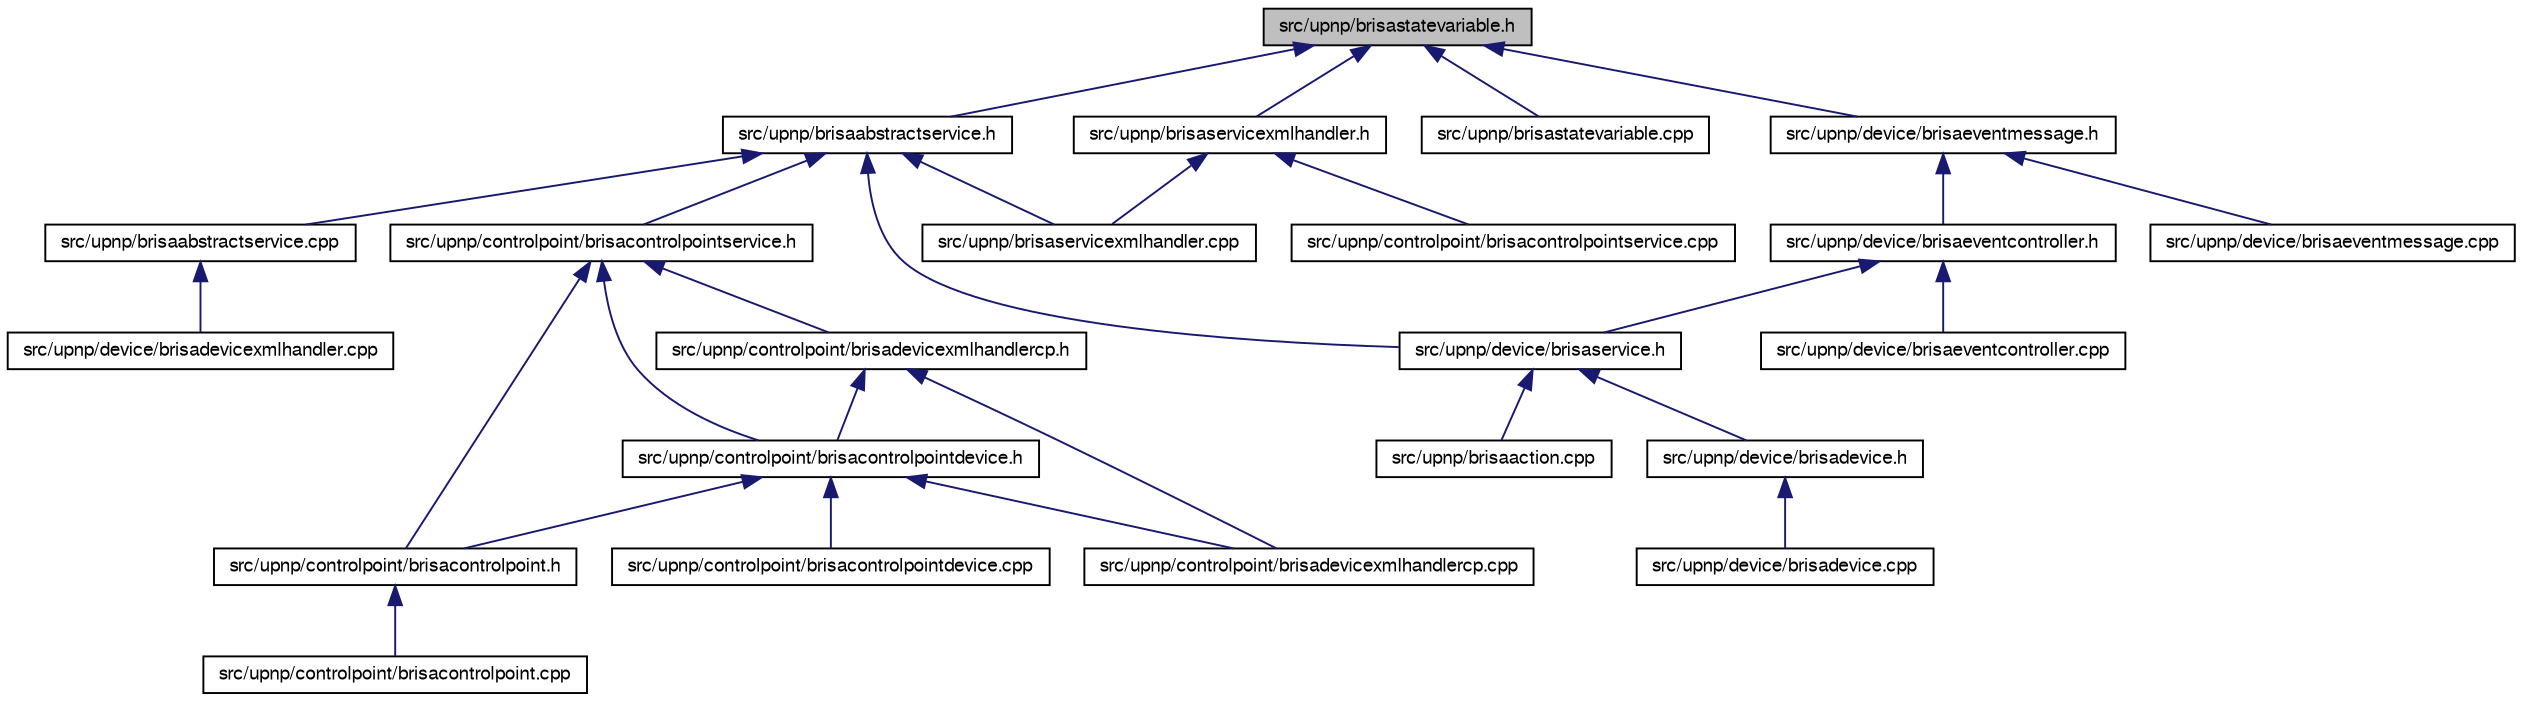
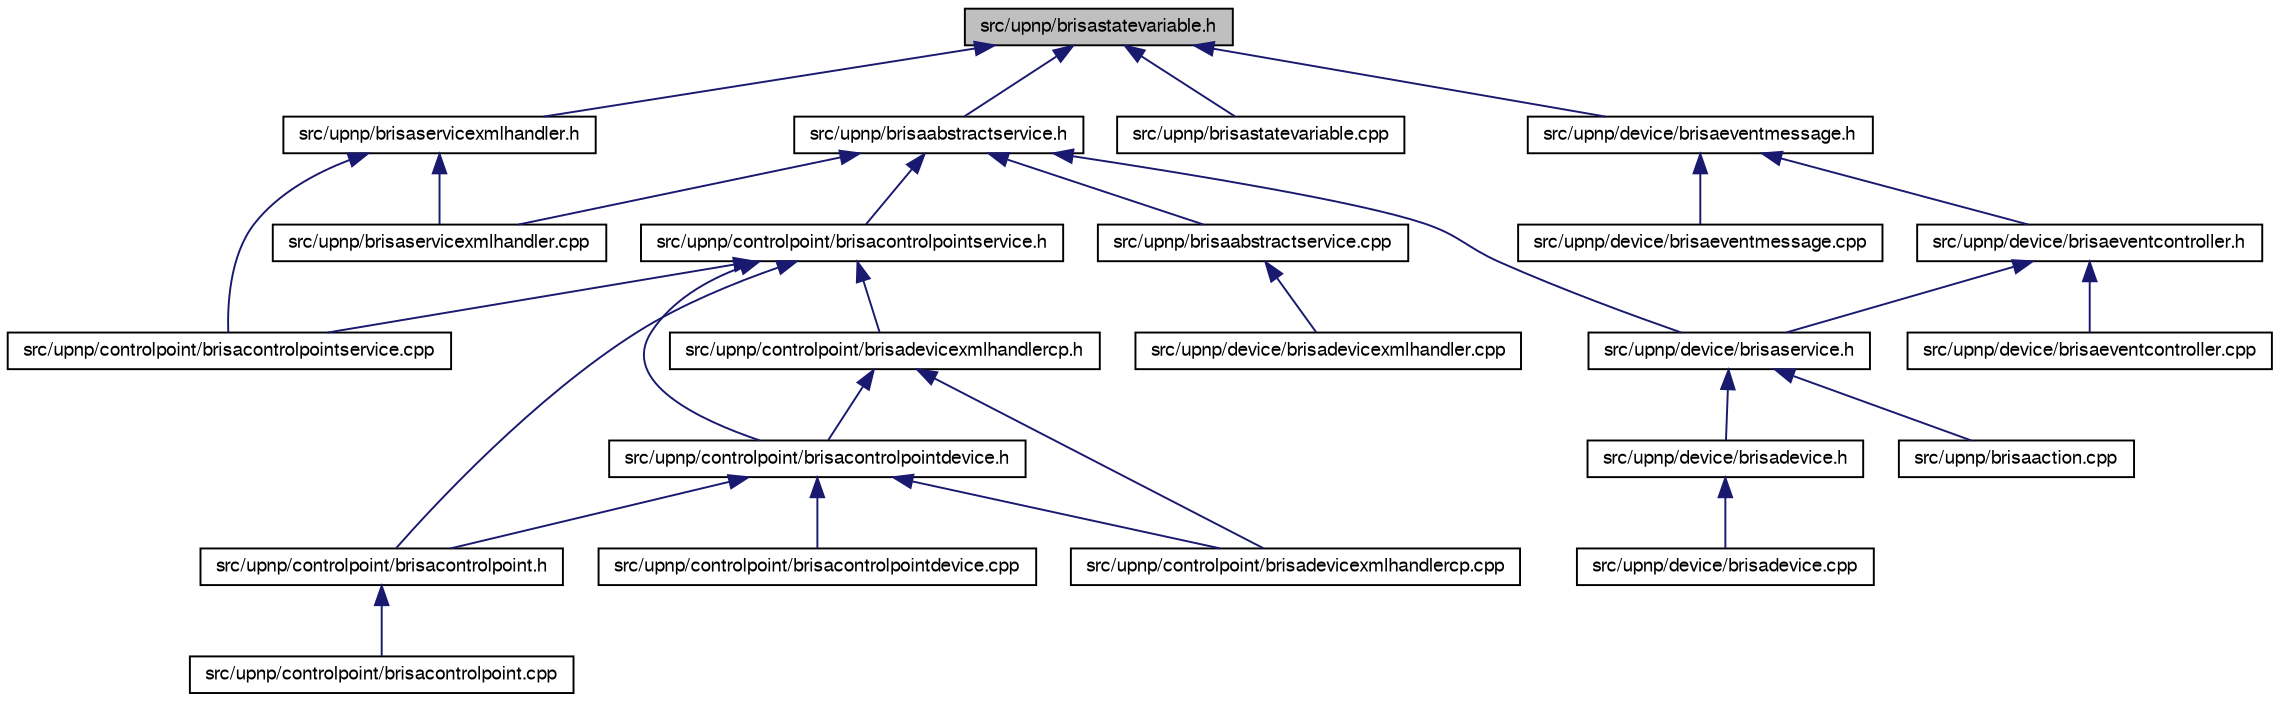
edge "src/upnp/controlpoint/brisacontrolpointservice.cpp" -> "src/upnp/controlpoint/brisacontrolpointservice.h": added
